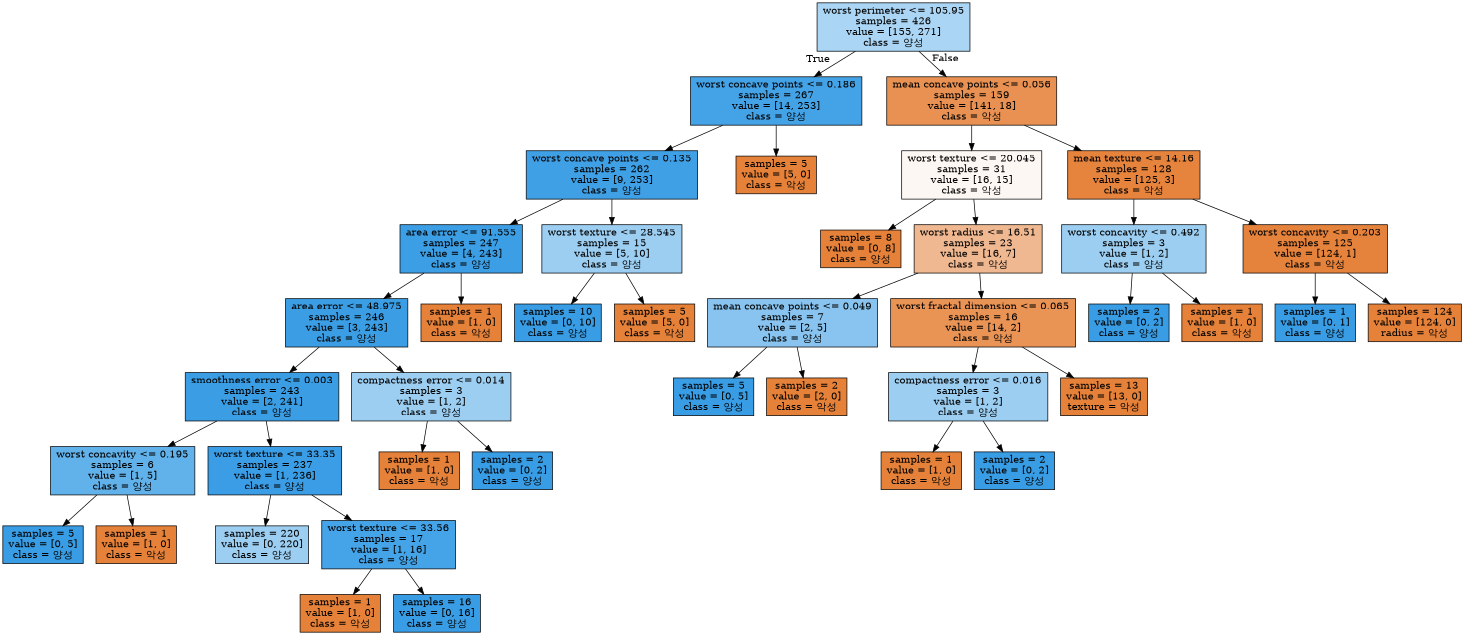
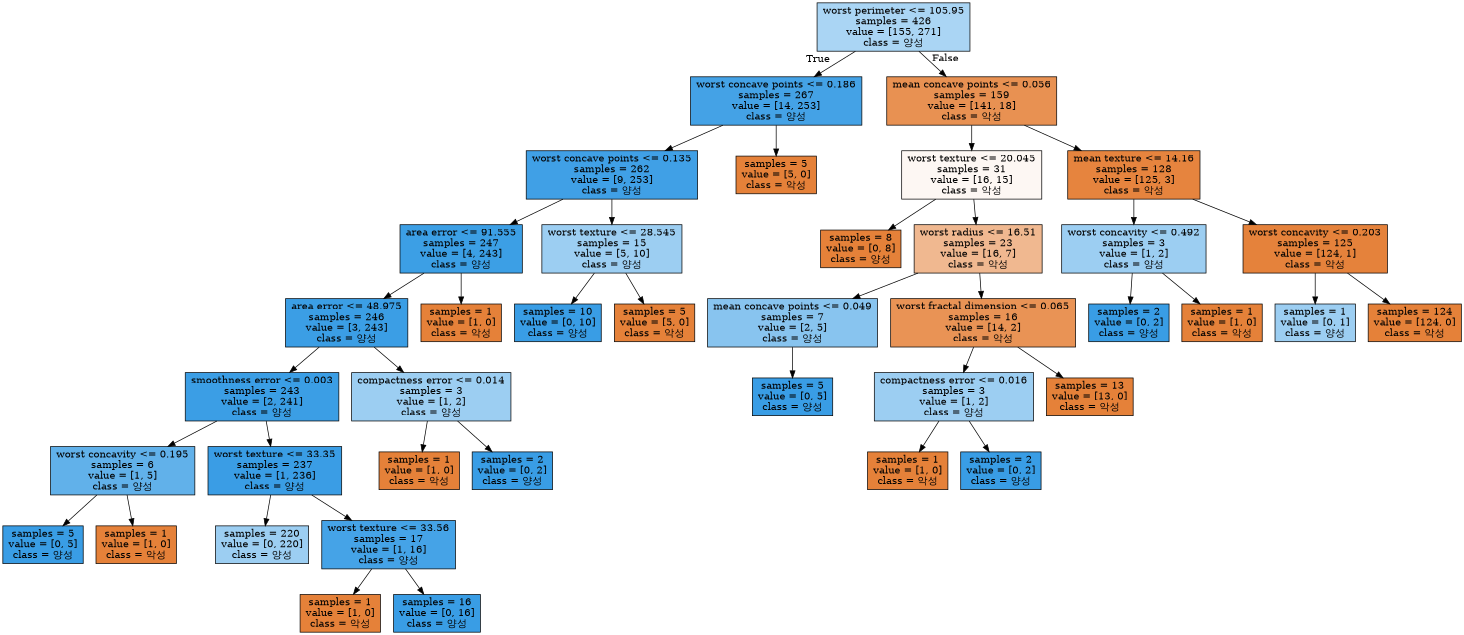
node "samples = 1 value = [0, 1] class = 양성": fillcolor #399de5 -> #9ccef2
node "samples = 124 value = [124, 0] radius = 악성": label "samples = 124 value = [124, 0] radius = 악성" -> "samples = 124 value = [124, 0] class = 악성"
node "samples = 2 value = [2, 0] class = 악성": removed
node "samples = 13 value = [13, 0] texture = 악성": label "samples = 13 value = [13, 0] texture = 악성" -> "samples = 13 value = [13, 0] class = 악성"
